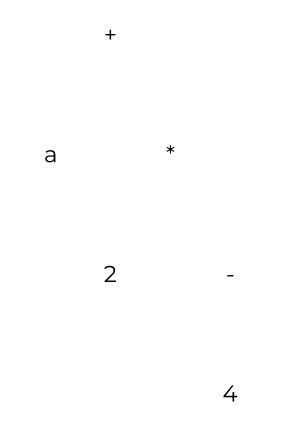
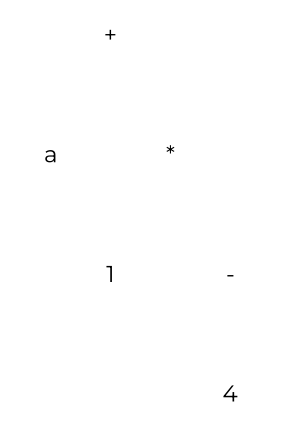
node "2": label "2" -> "1"
